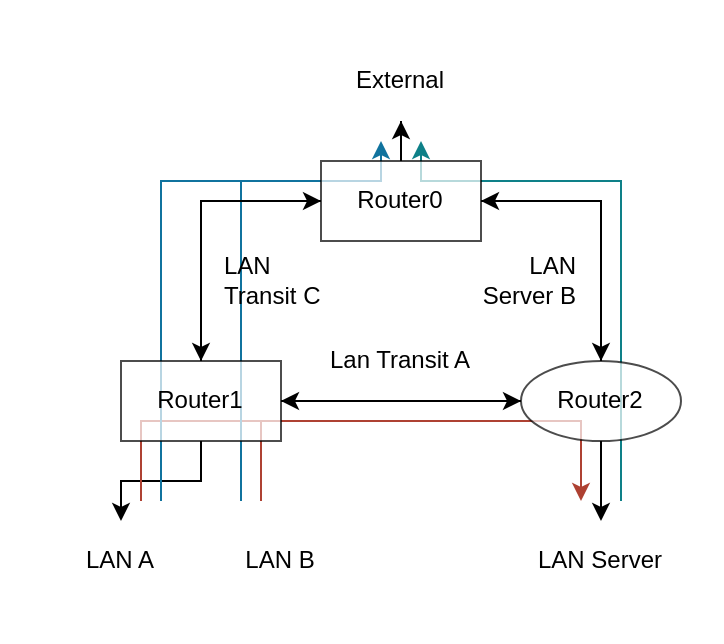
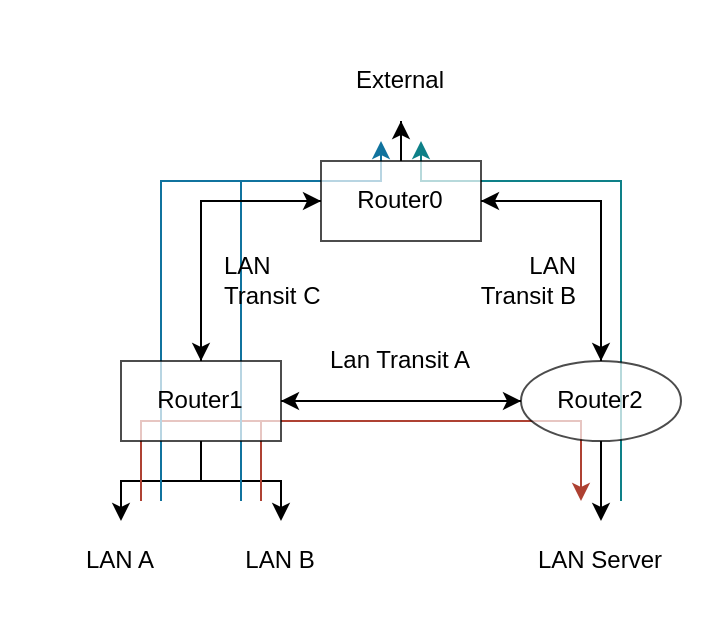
node "LAN Server B": label "LAN Server B" -> "LAN Transit B"
edge "Router1" -> "LAN B": added
